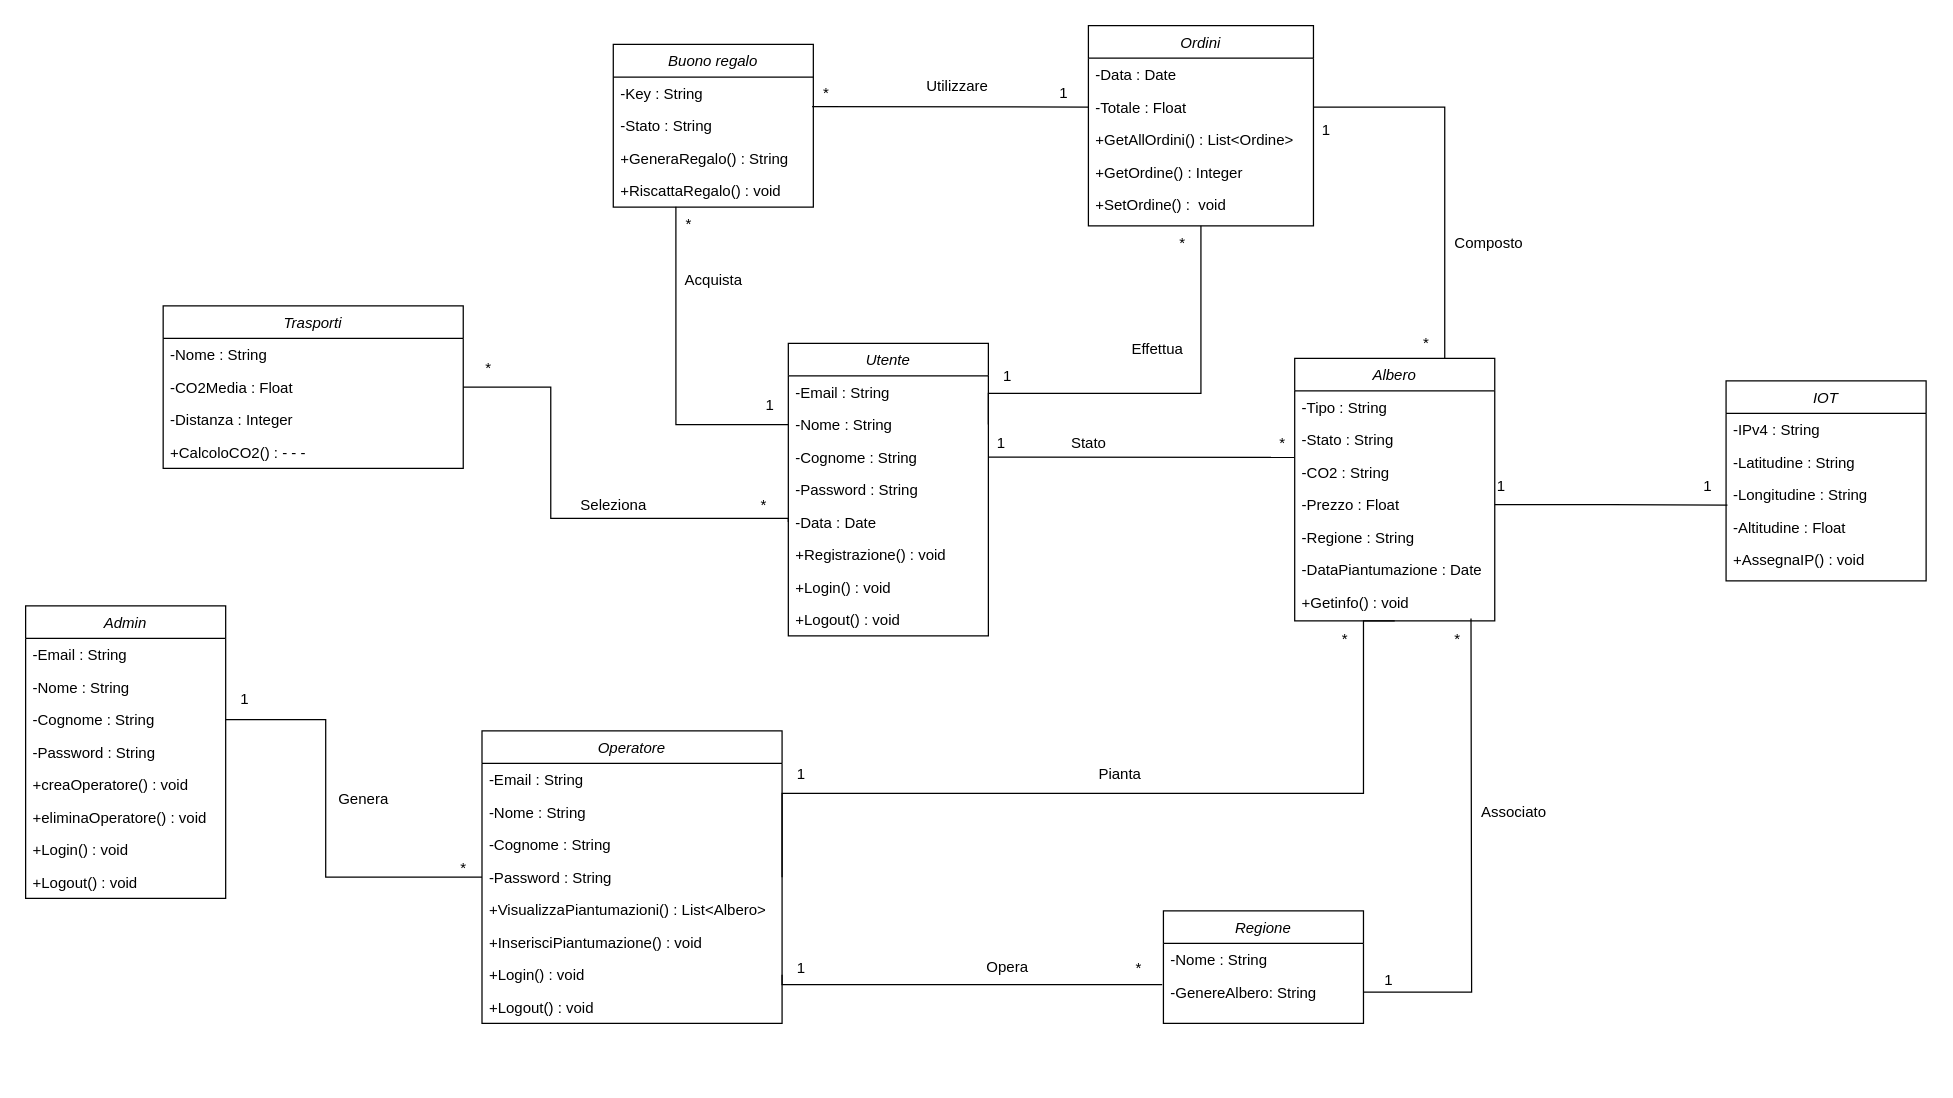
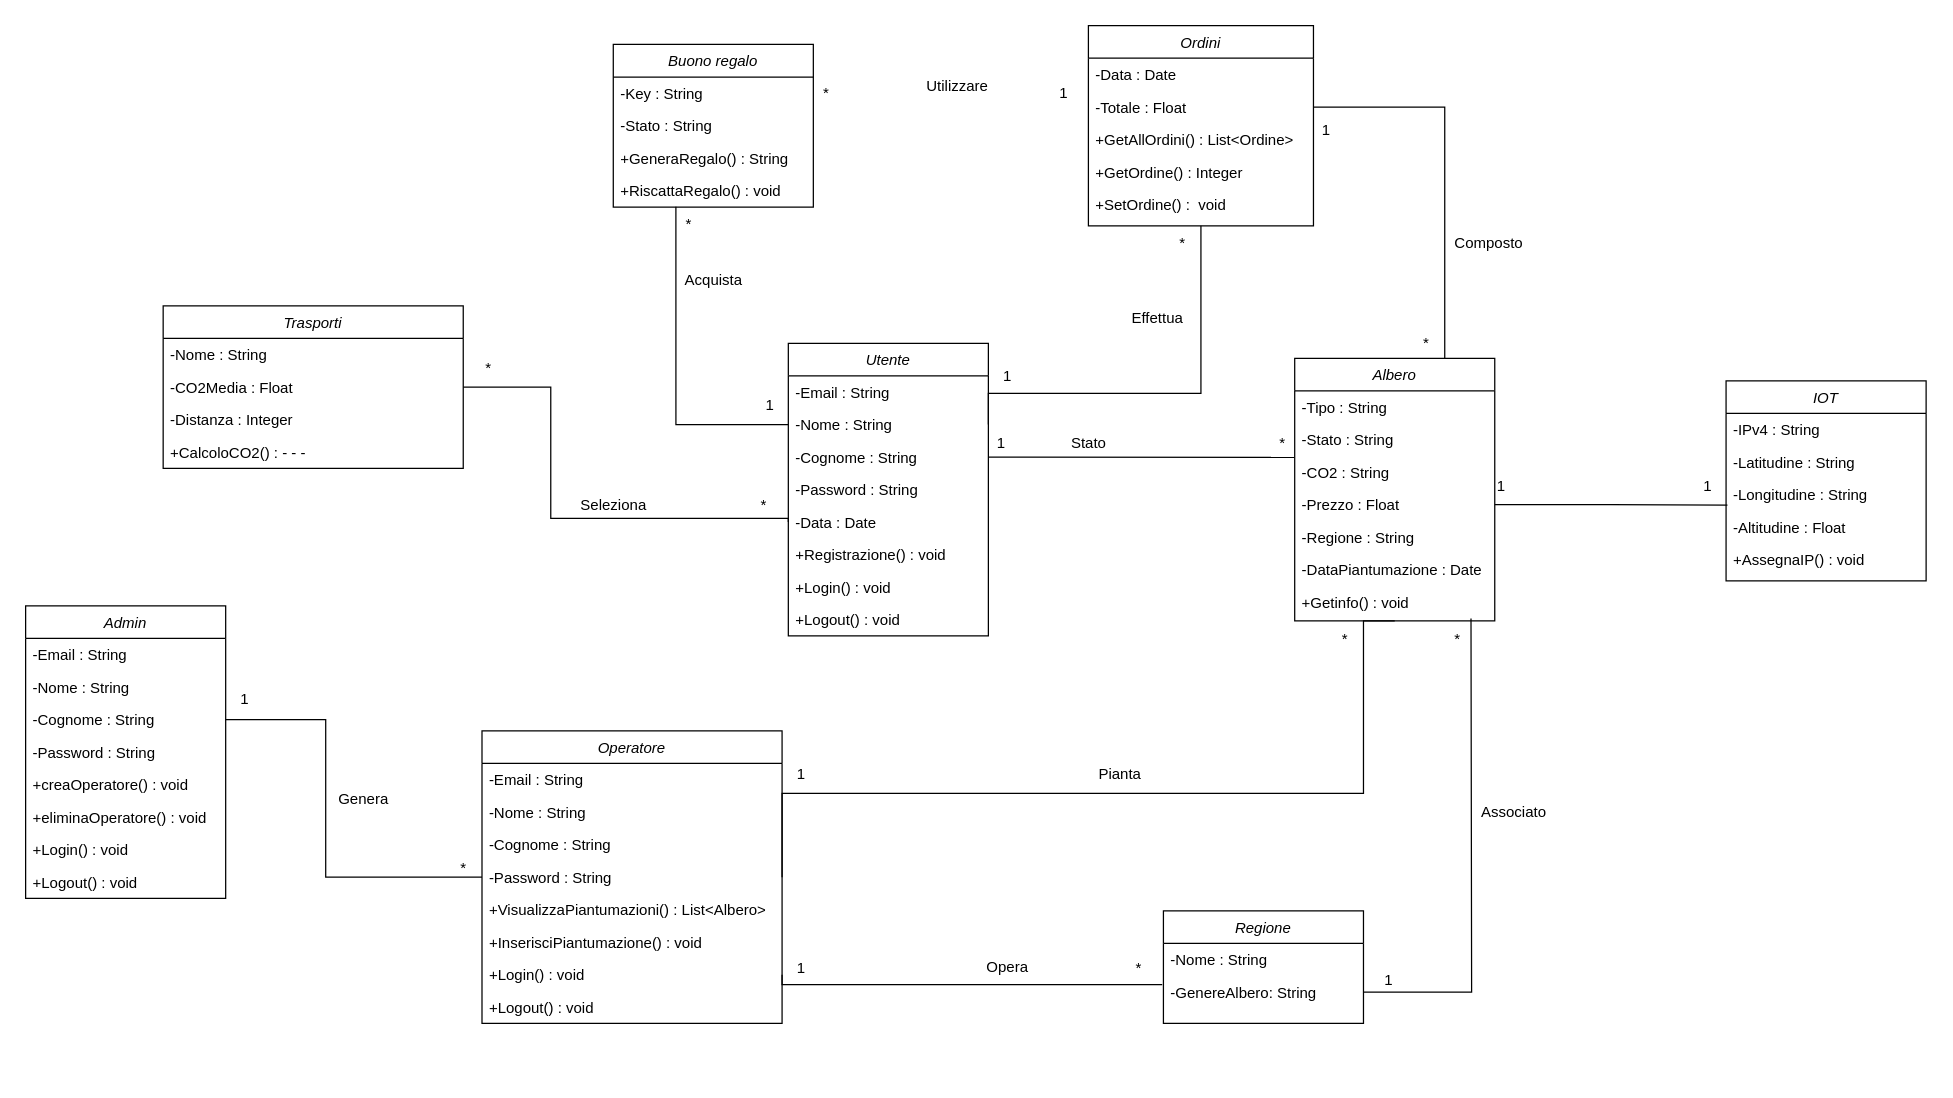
edge "-Key : String" -- "-Totale : Float": removed
node "Effettua": moved (1157, 349) -> (1157, 318)
